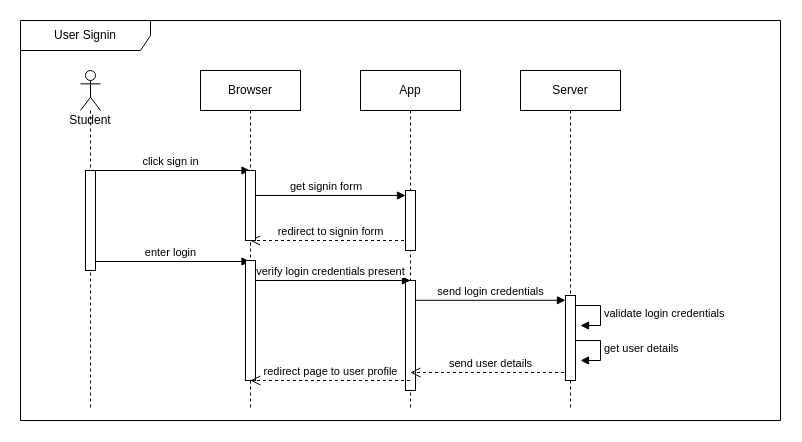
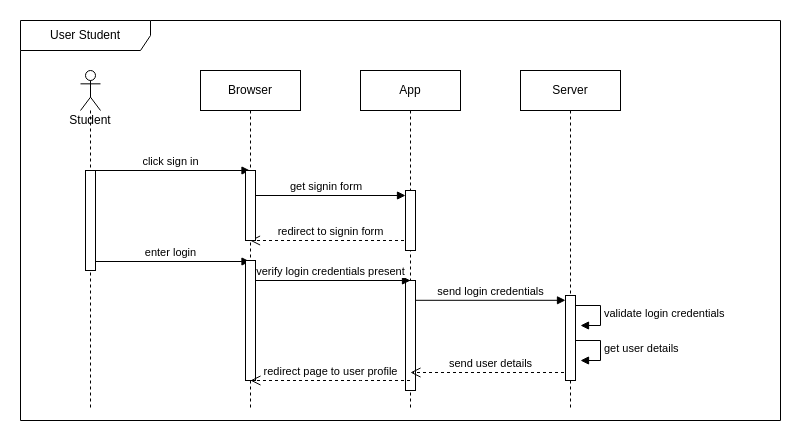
node "User Signin": label "User Signin" -> "User Student"
